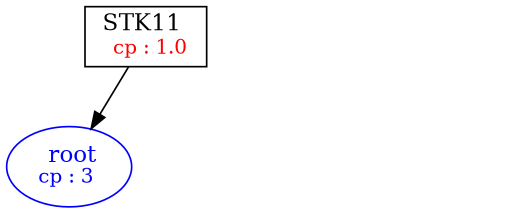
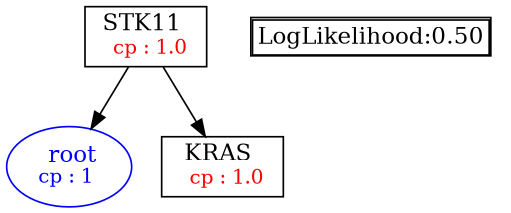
node "LogLikelihood:0.50": added
node "KRAS": added
node "root": text "cp : 3" -> "cp : 1"
